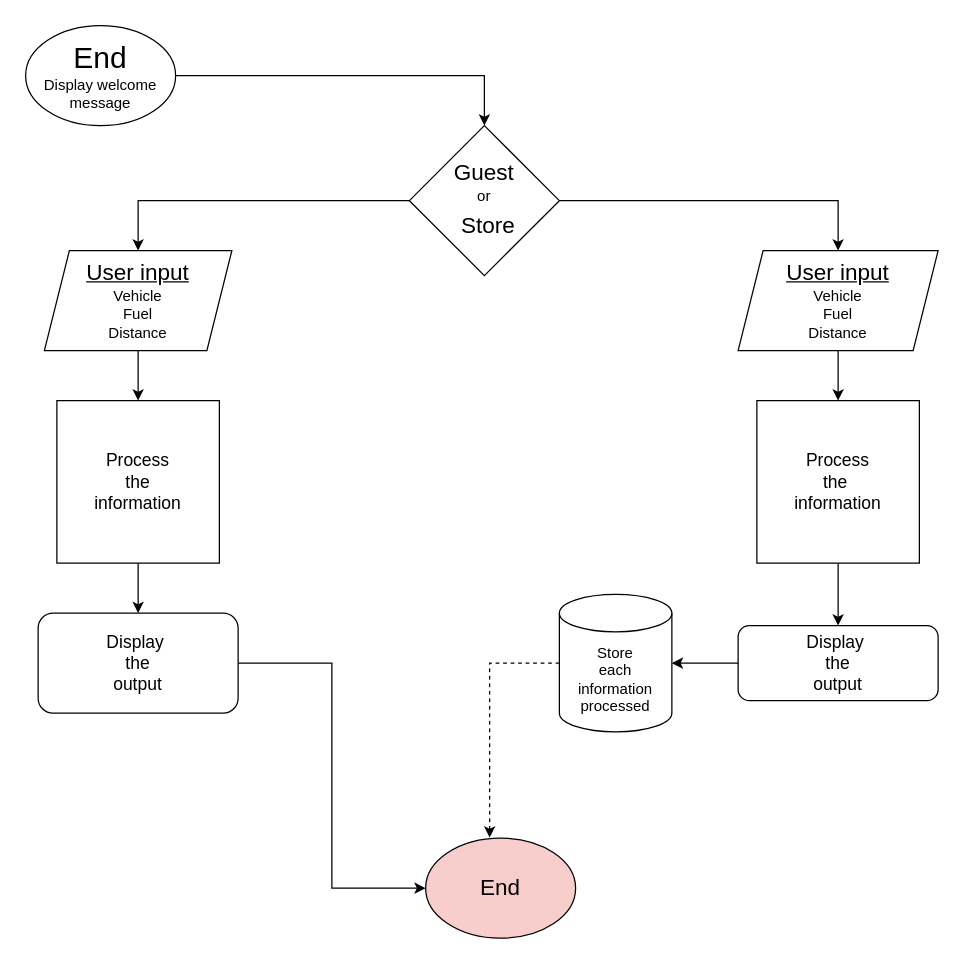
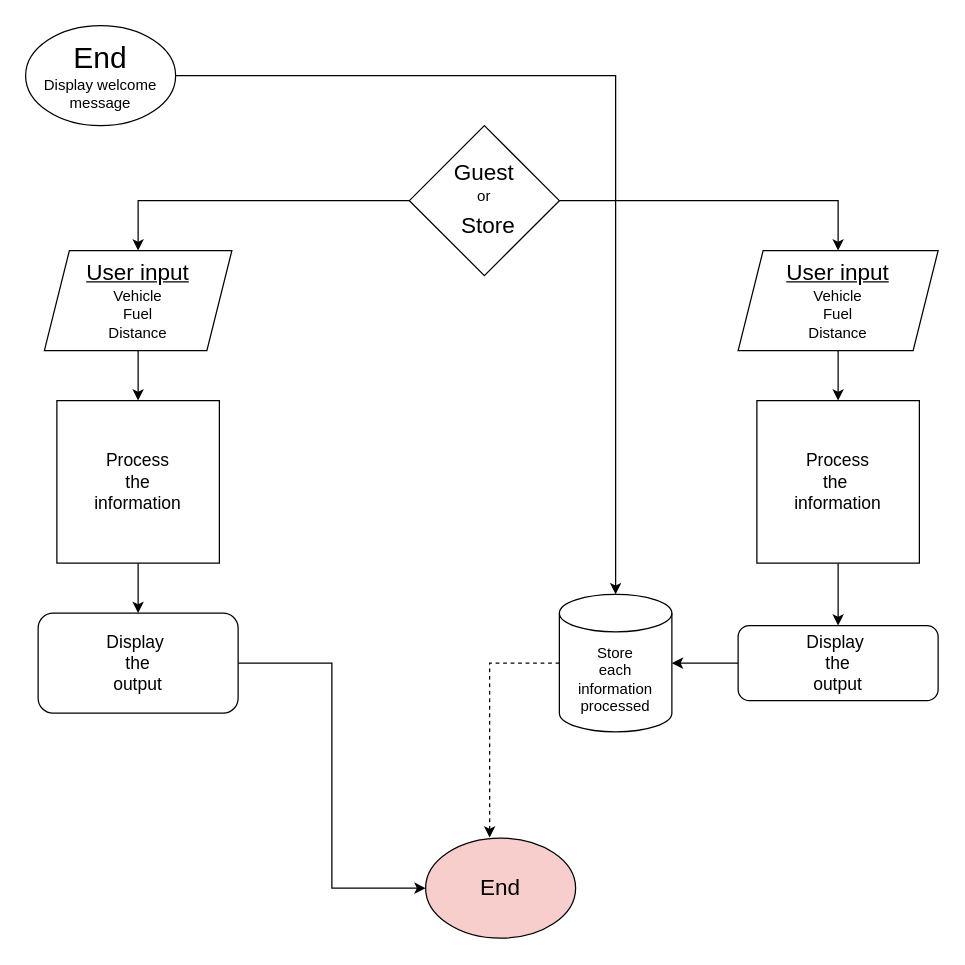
edge "End Display welcome message" -> "Guest or Store": now "End Display welcome message" -> "Store each information processed"
